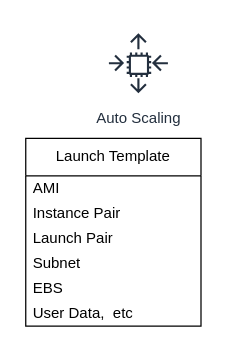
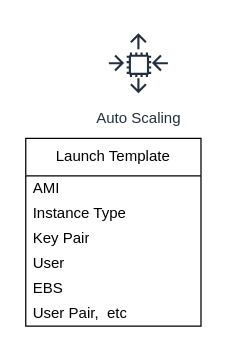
node "Instance Pair": label "Instance Pair" -> "Instance Type"
node "Launch Pair": label "Launch Pair" -> "Key Pair"
node "Subnet": label "Subnet" -> "User"
node "User Data, etc": label "User Data, etc" -> "User Pair, etc"
